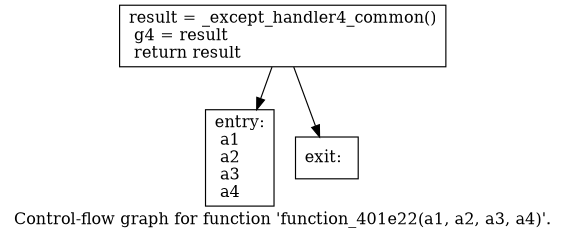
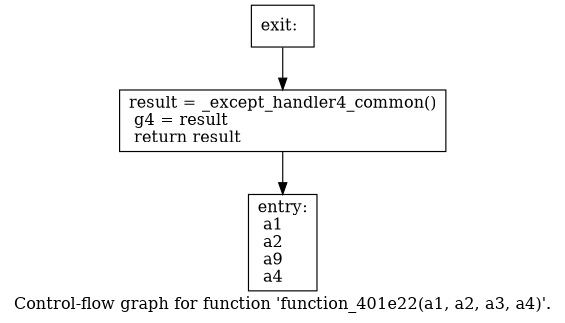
edge "result = _except_handler4_common()" -> "exit:": reversed
node "entry:": text "a3" -> "a9"
